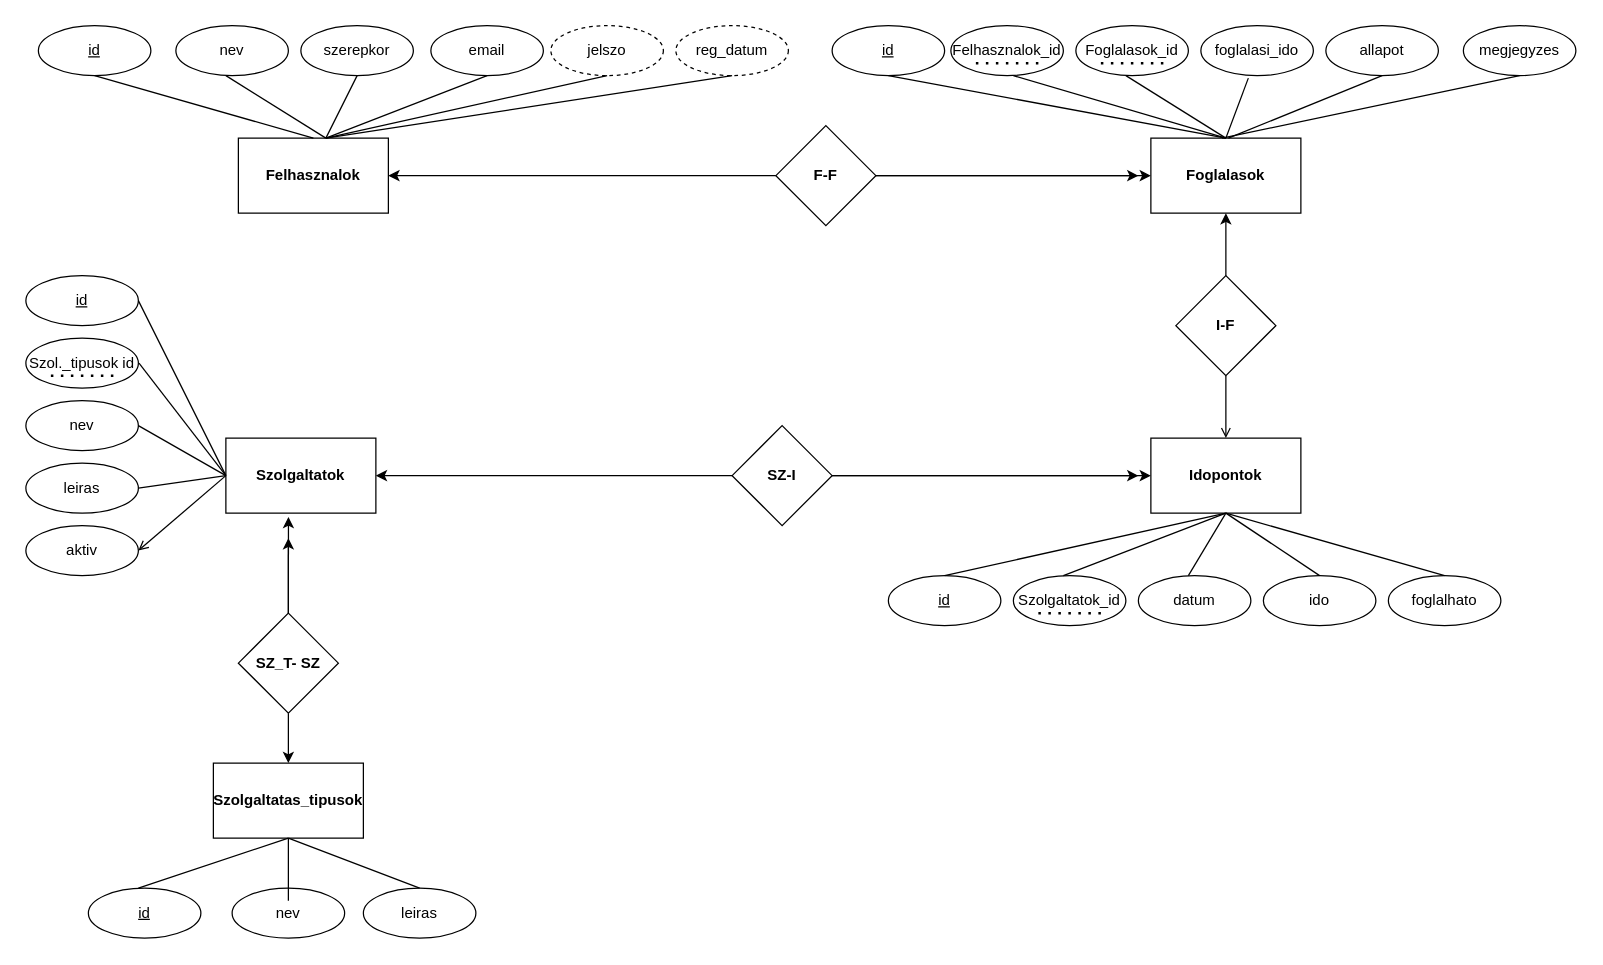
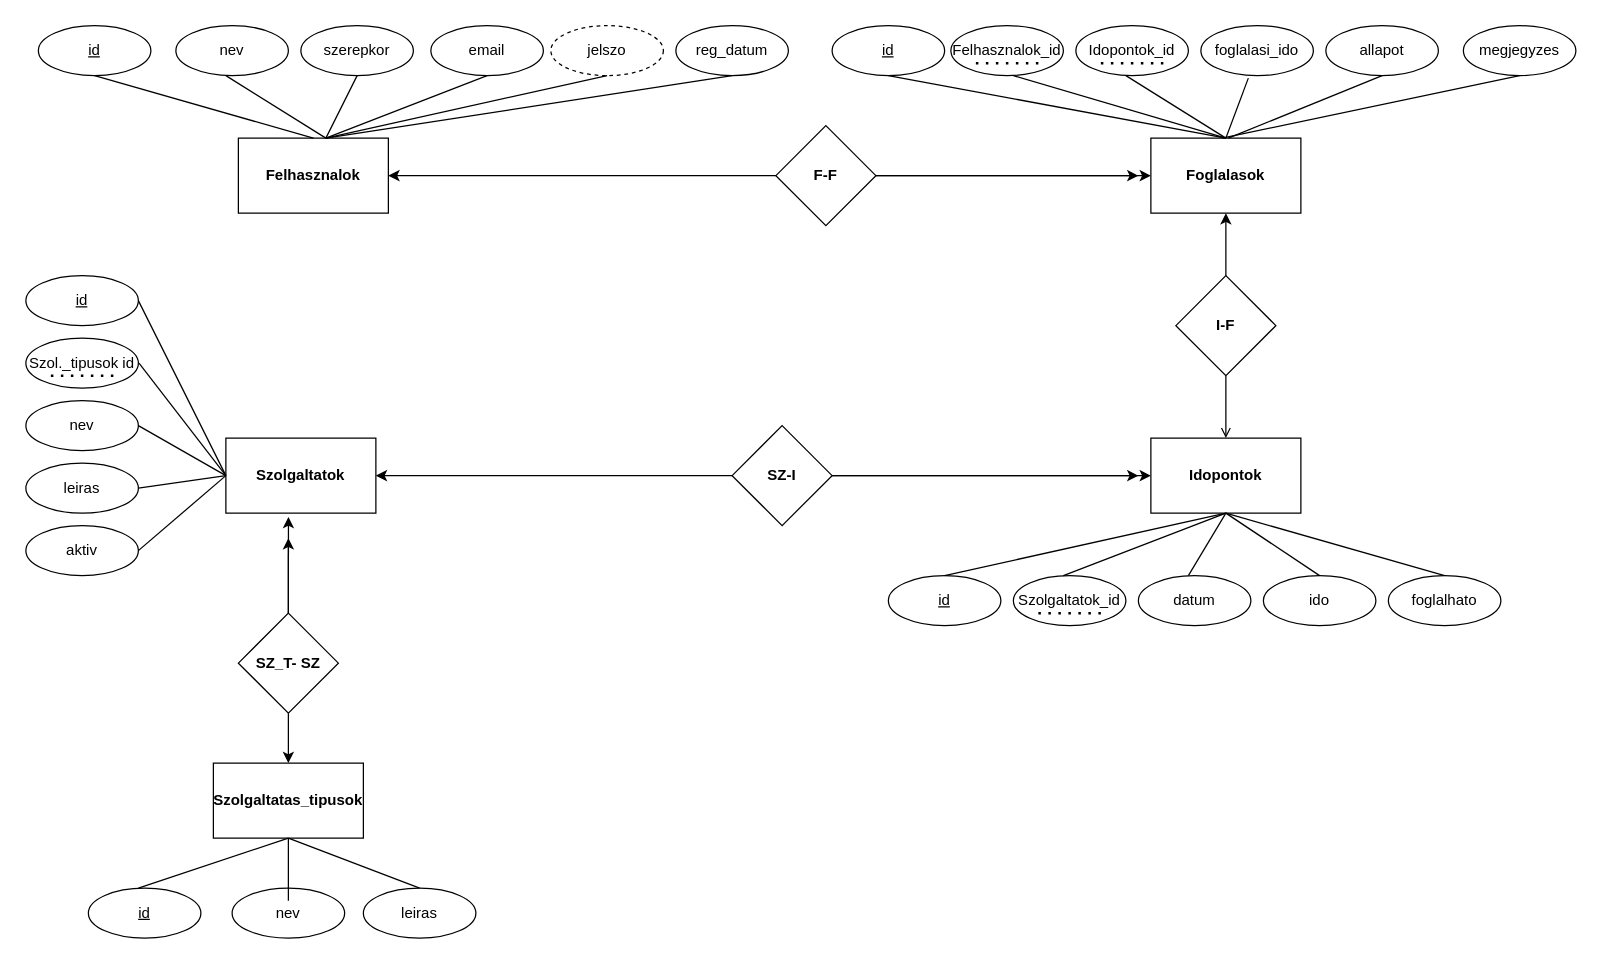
node "reg_datum": style dashed -> solid
node "Foglalasok_id": label "Foglalasok_id" -> "Idopontok_id"
edge "Szolgaltatok" -> "aktiv": arrowhead open -> none
